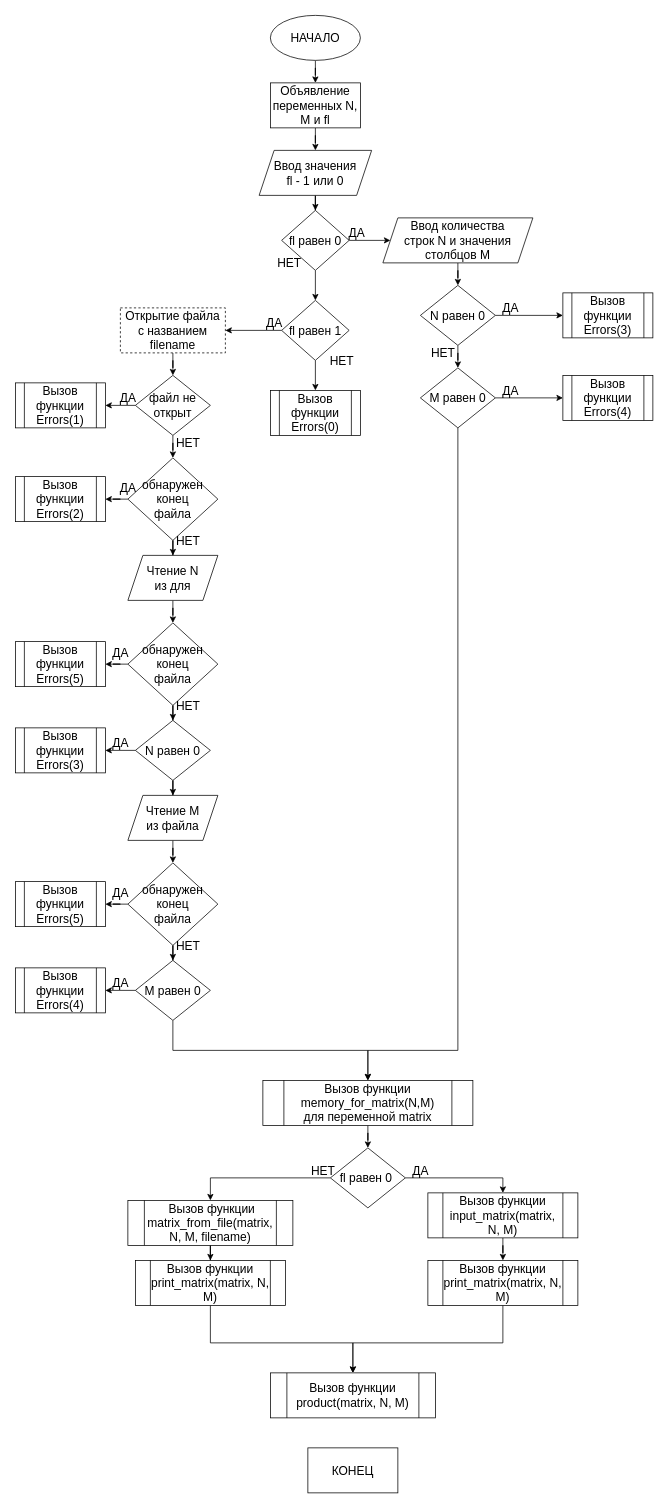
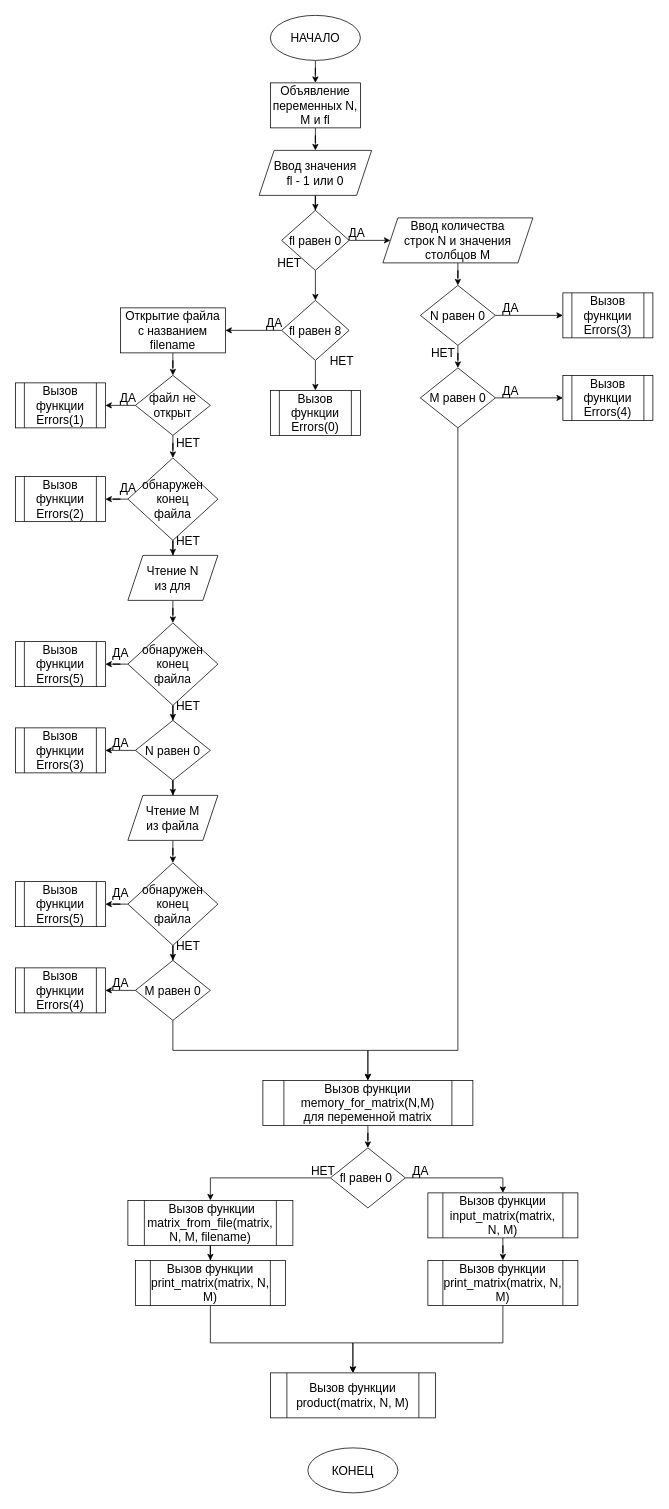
node "Открытие файла с названием filename": style dashed -> solid
node "fl равен 1": label "fl равен 1" -> "fl равен 8"
node "КОНЕЦ": shape rectangle -> ellipse
